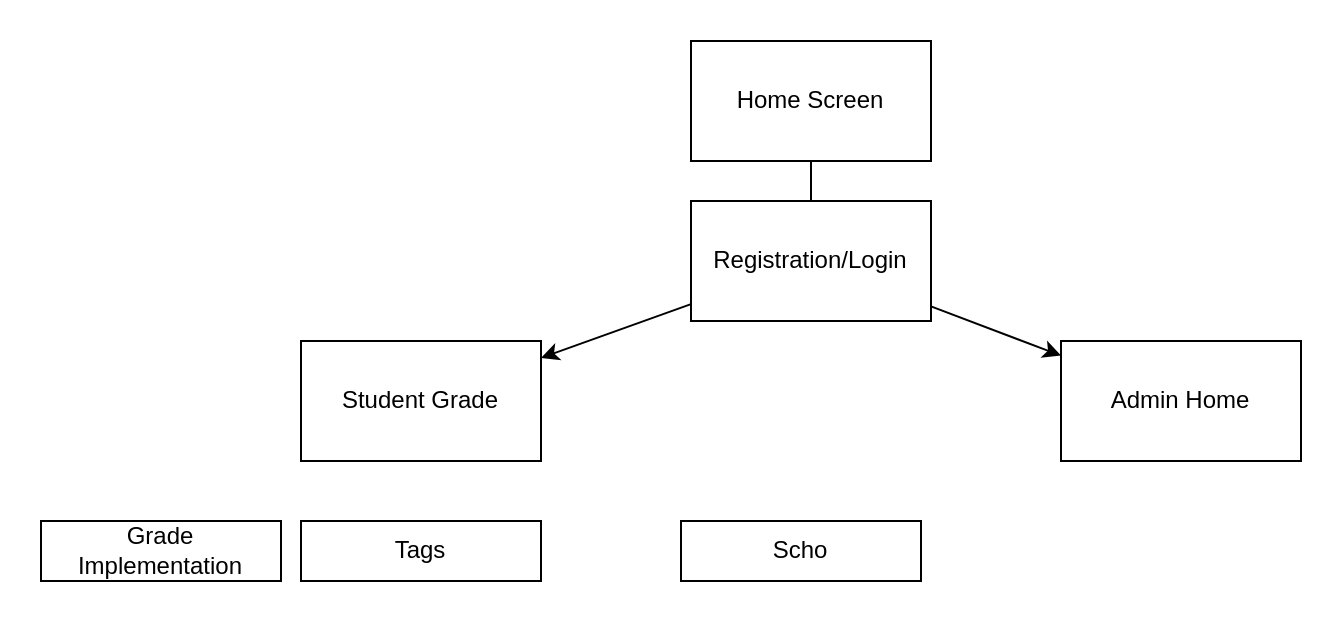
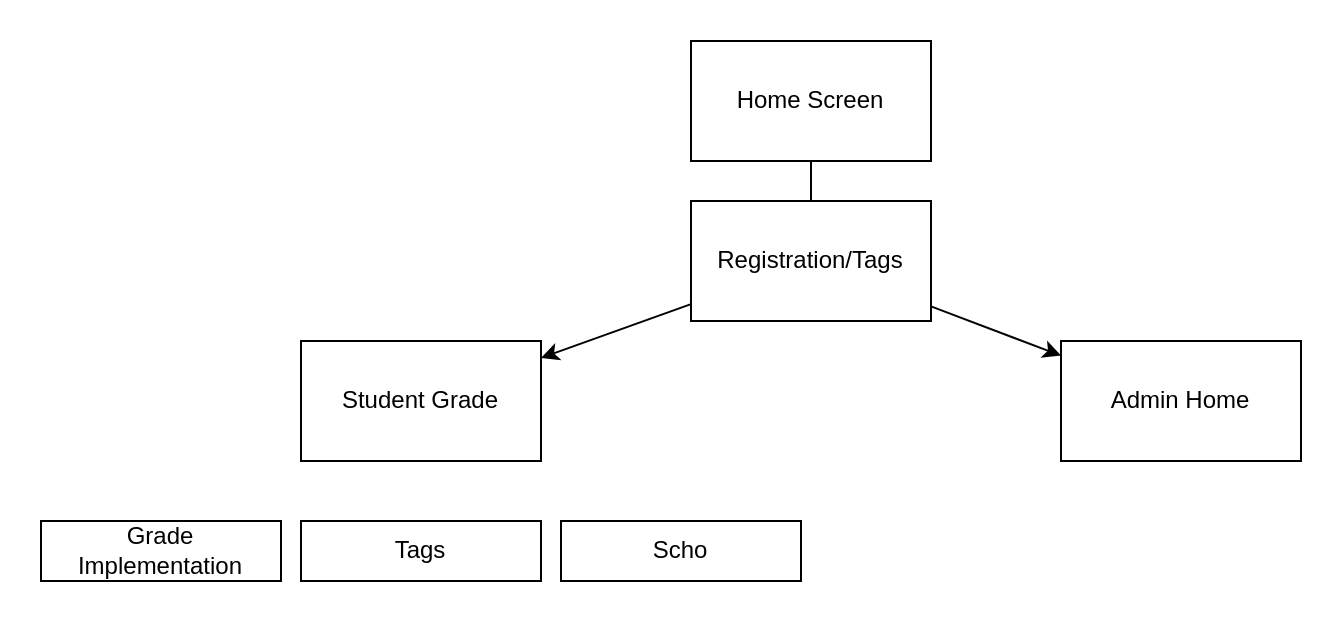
node "Registration/Login": label "Registration/Login" -> "Registration/Tags"
node "Scho": moved (801, 551) -> (681, 551)
